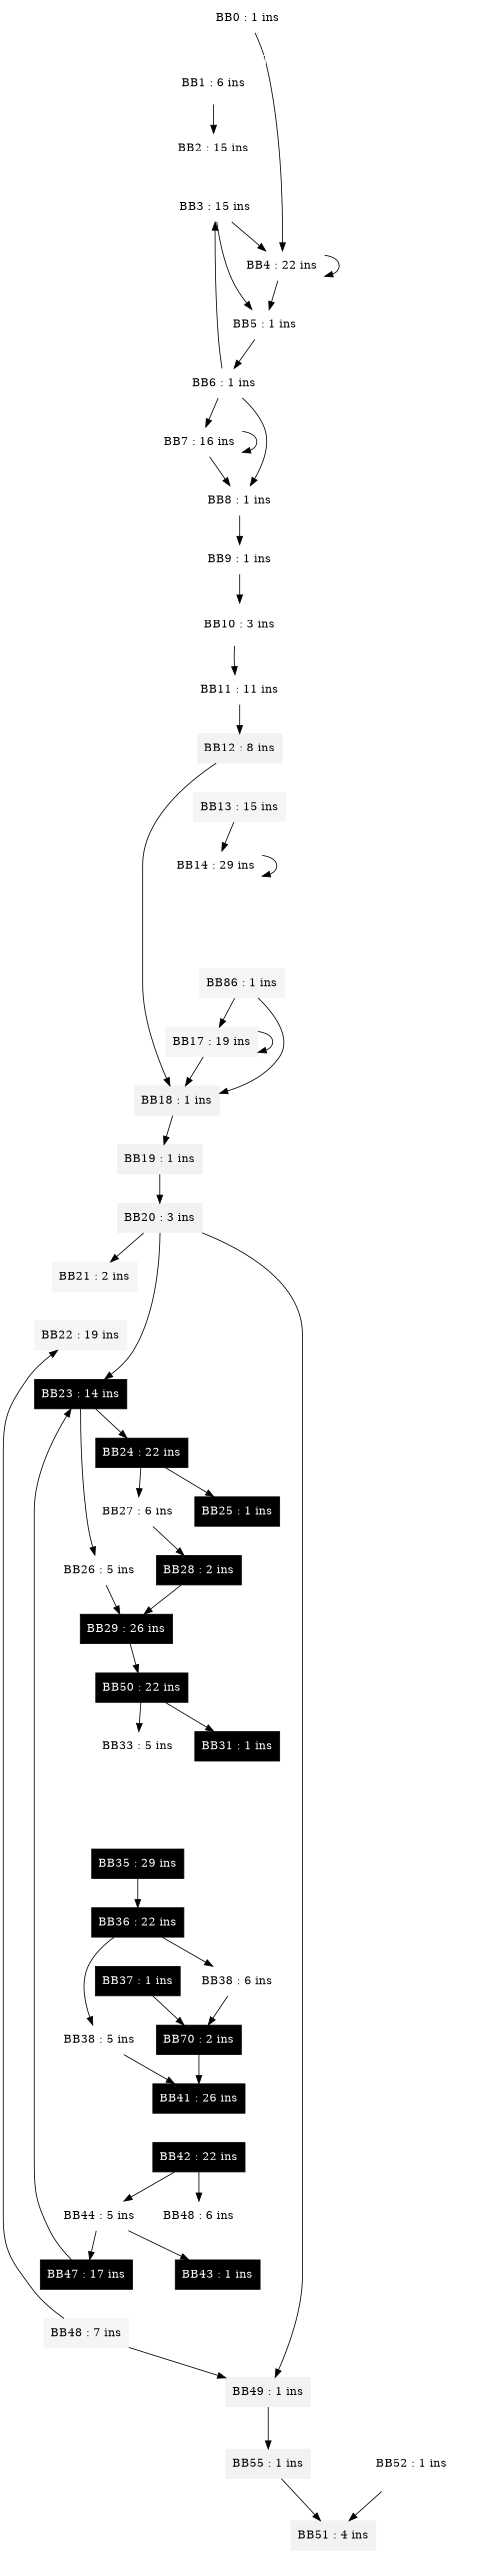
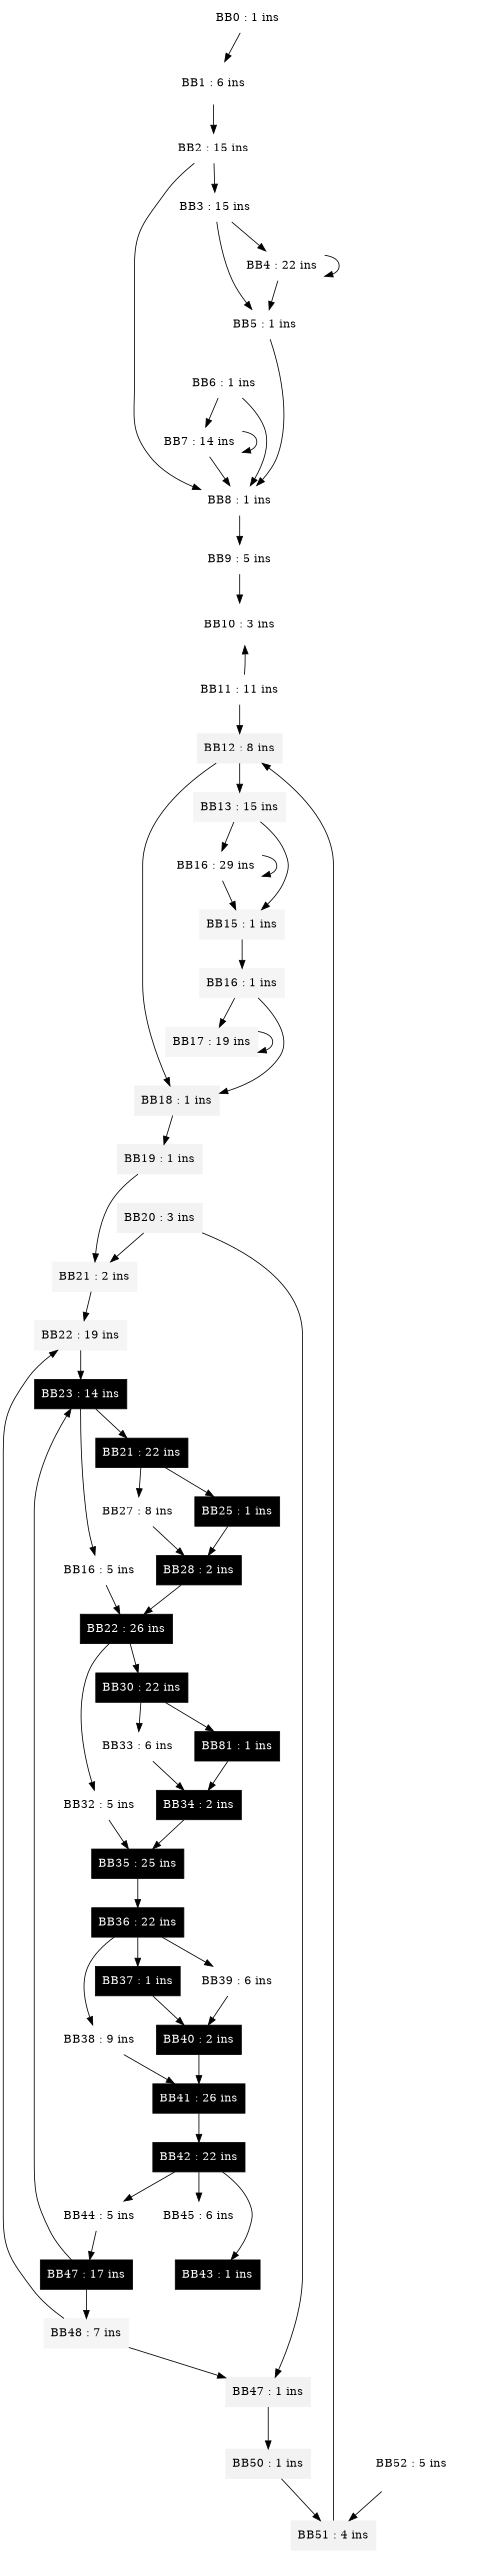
edge "BB0 : 1 ins" -> "BB4 : 22 ins": now "BB0 : 1 ins" -> "BB1 : 6 ins"
edge "BB6 : 1 ins" -> "BB3 : 15 ins": now "BB2 : 15 ins" -> "BB3 : 15 ins"
edge "BB2 : 15 ins" -> "BB8 : 1 ins": added
edge "BB5 : 1 ins" -> "BB6 : 1 ins": now "BB5 : 1 ins" -> "BB8 : 1 ins"
node "BB7 : 16 ins": label "BB7 : 16 ins" -> "BB7 : 14 ins"
node "BB9 : 1 ins": label "BB9 : 1 ins" -> "BB9 : 5 ins"
edge "BB10 : 3 ins" -> "BB11 : 11 ins": reversed
edge "BB12 : 8 ins" -> "BB13 : 15 ins": added
node "BB14 : 29 ins": label "BB14 : 29 ins" -> "BB16 : 29 ins"
node "BB15 : 1 ins": added
node "BB86 : 1 ins": label "BB86 : 1 ins" -> "BB16 : 1 ins"
edge "BB17 : 19 ins" -> "BB18 : 1 ins": removed
edge "BB19 : 1 ins" -> "BB20 : 3 ins": now "BB19 : 1 ins" -> "BB21 : 2 ins"
edge "BB21 : 2 ins" -> "BB22 : 19 ins": added
edge "BB20 : 3 ins" -> "BB23 : 14 ins": now "BB22 : 19 ins" -> "BB23 : 14 ins"
node "BB24 : 22 ins": label "BB24 : 22 ins" -> "BB21 : 22 ins"
node "BB27 : 6 ins": label "BB27 : 6 ins" -> "BB27 : 8 ins"
edge "BB25 : 1 ins" -> "BB28 : 2 ins": added
node "BB26 : 5 ins": label "BB26 : 5 ins" -> "BB16 : 5 ins"
node "BB29 : 26 ins": label "BB29 : 26 ins" -> "BB22 : 26 ins"
edge "BB51 : 4 ins" -> "BB12 : 8 ins": added
node "BB50 : 22 ins": label "BB50 : 22 ins" -> "BB30 : 22 ins"
node "BB33 : 5 ins": label "BB33 : 5 ins" -> "BB33 : 6 ins"
node "BB31 : 1 ins": label "BB31 : 1 ins" -> "BB81 : 1 ins"
node "BB32 : 5 ins": added
node "BB34 : 2 ins": added
node "BB35 : 29 ins": label "BB35 : 29 ins" -> "BB35 : 25 ins"
edge "BB36 : 22 ins" -> "BB37 : 1 ins": added
node "BB38 : 6 ins": label "BB38 : 6 ins" -> "BB39 : 6 ins"
node "BB38 : 5 ins": label "BB38 : 5 ins" -> "BB38 : 9 ins"
node "BB70 : 2 ins": label "BB70 : 2 ins" -> "BB40 : 2 ins"
edge "BB41 : 26 ins" -> "BB42 : 22 ins": added
node "BB48 : 6 ins": label "BB48 : 6 ins" -> "BB45 : 6 ins"
edge "BB44 : 5 ins" -> "BB43 : 1 ins": now "BB42 : 22 ins" -> "BB43 : 1 ins"
edge "BB47 : 17 ins" -> "BB48 : 7 ins": added
node "BB49 : 1 ins": label "BB49 : 1 ins" -> "BB47 : 1 ins"
node "BB55 : 1 ins": label "BB55 : 1 ins" -> "BB50 : 1 ins"
node "BB52 : 1 ins": label "BB52 : 1 ins" -> "BB52 : 5 ins"
